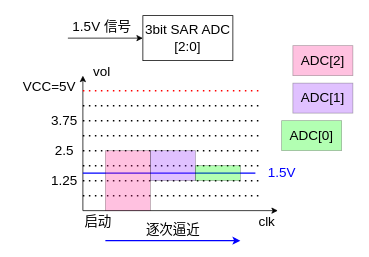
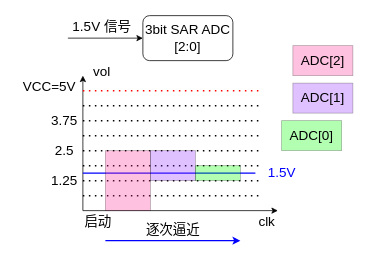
node "3bit SAR ADC [2:0]": shape rectangle -> rounded rectangle
